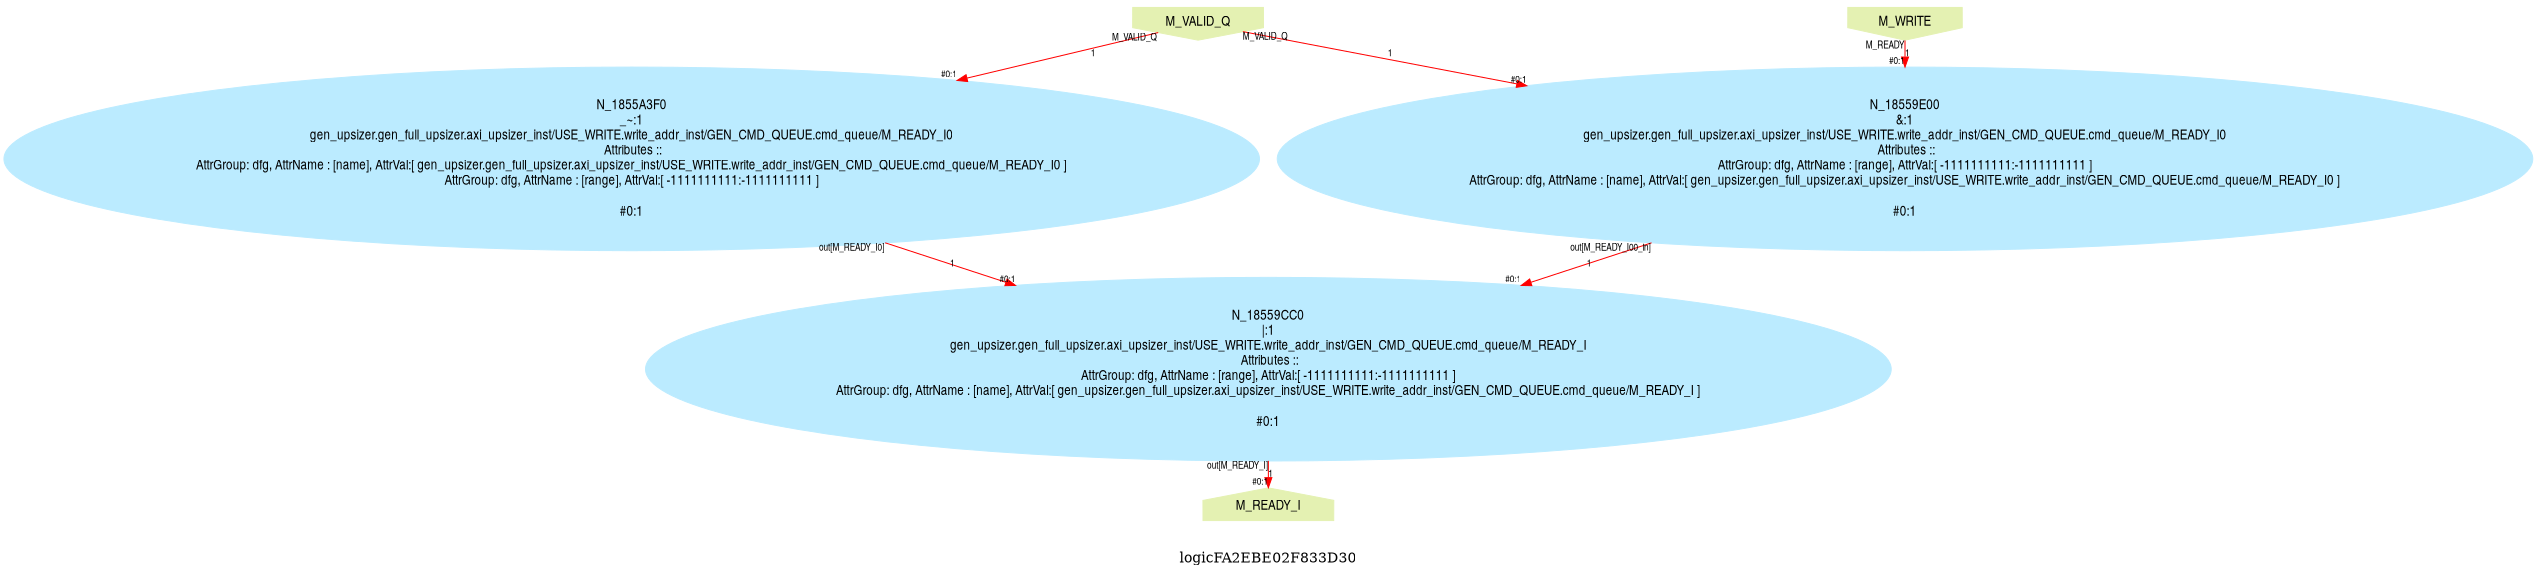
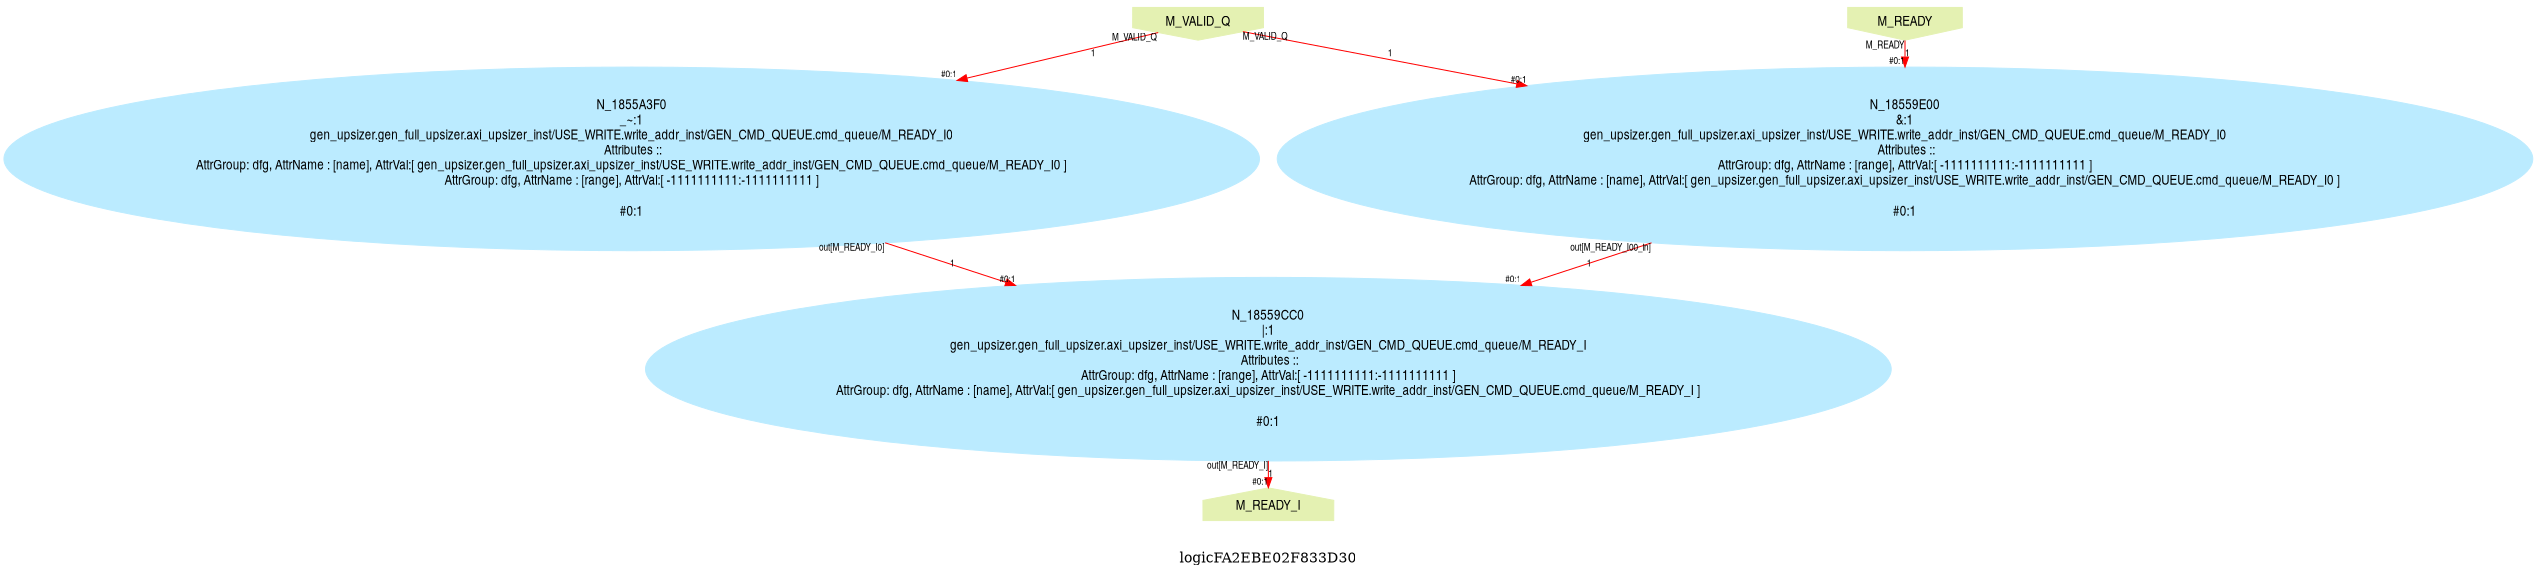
node "M_WRITE": label "M_WRITE" -> "M_READY"
